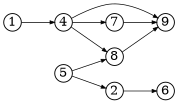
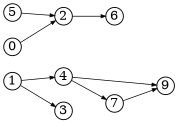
node "0": added
node "8": removed
node "3": added
